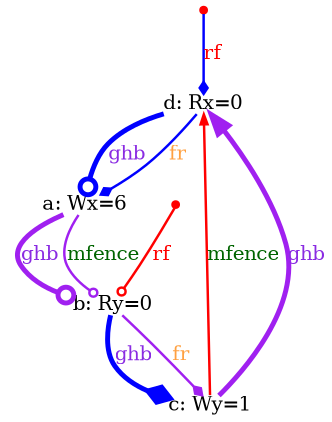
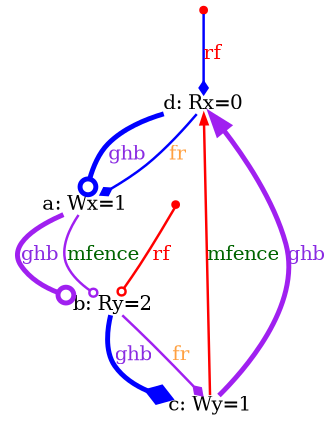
node "a: Wx=6": label "a: Wx=6" -> "a: Wx=1"
node "b: Ry=0": label "b: Ry=0" -> "b: Ry=2"
